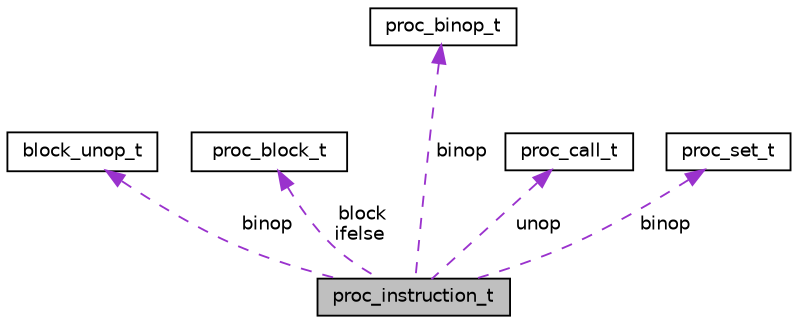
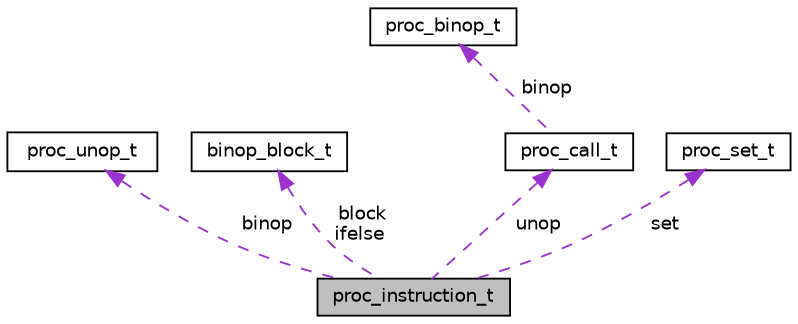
node "block_unop_t": label "block_unop_t" -> "proc_unop_t"
node "proc_block_t": label "proc_block_t" -> "binop_block_t"
edge "proc_instruction_t" -> "proc_binop_t": now "proc_call_t" -> "proc_binop_t"
edge "proc_instruction_t" -> "proc_set_t": label " binop" -> " set"
